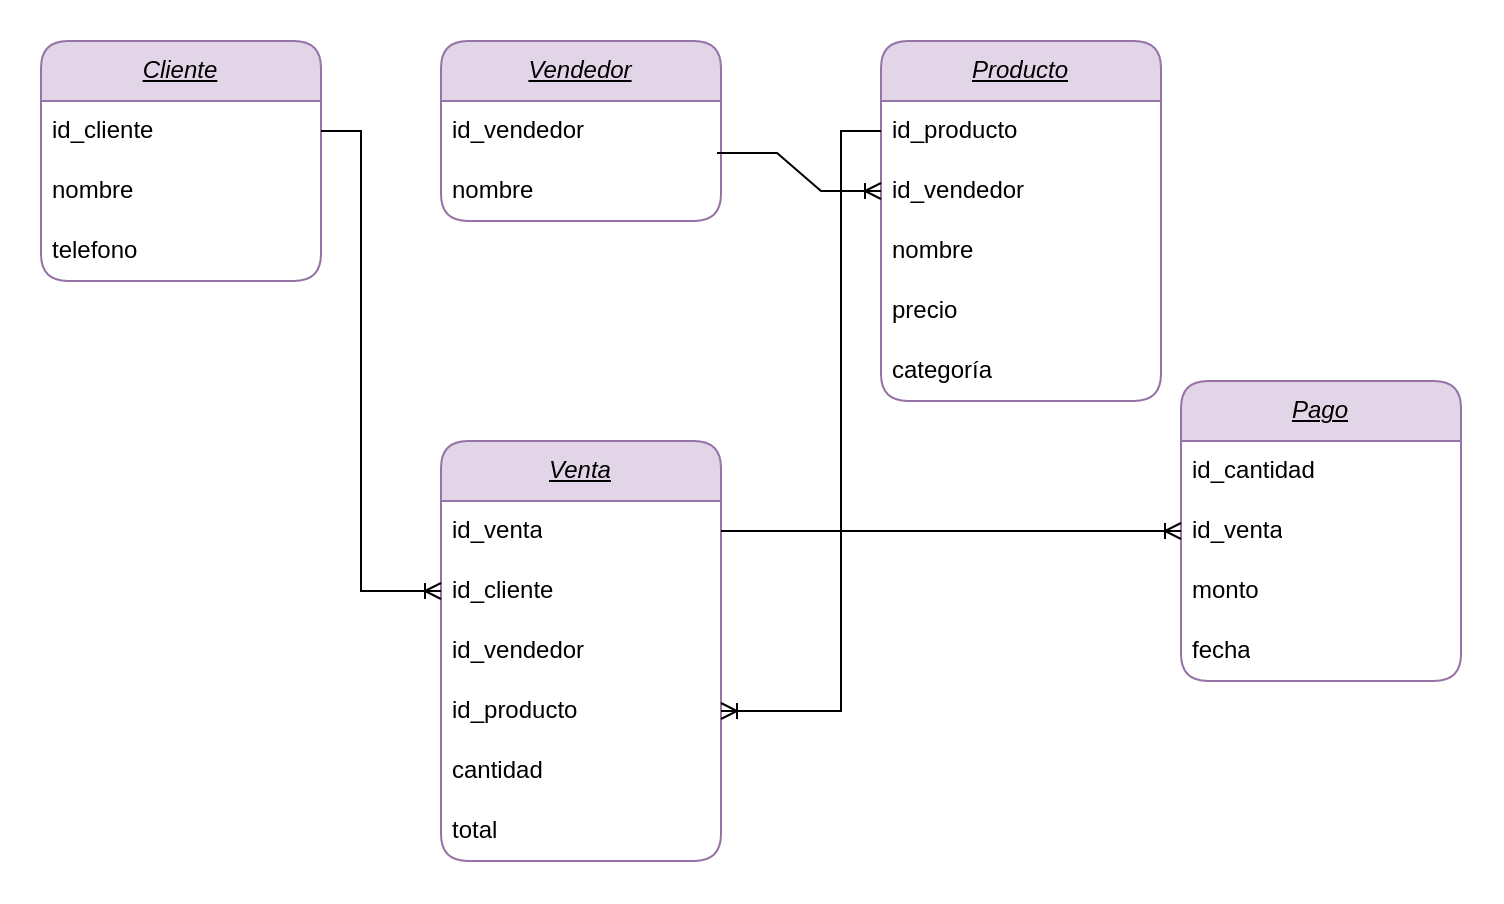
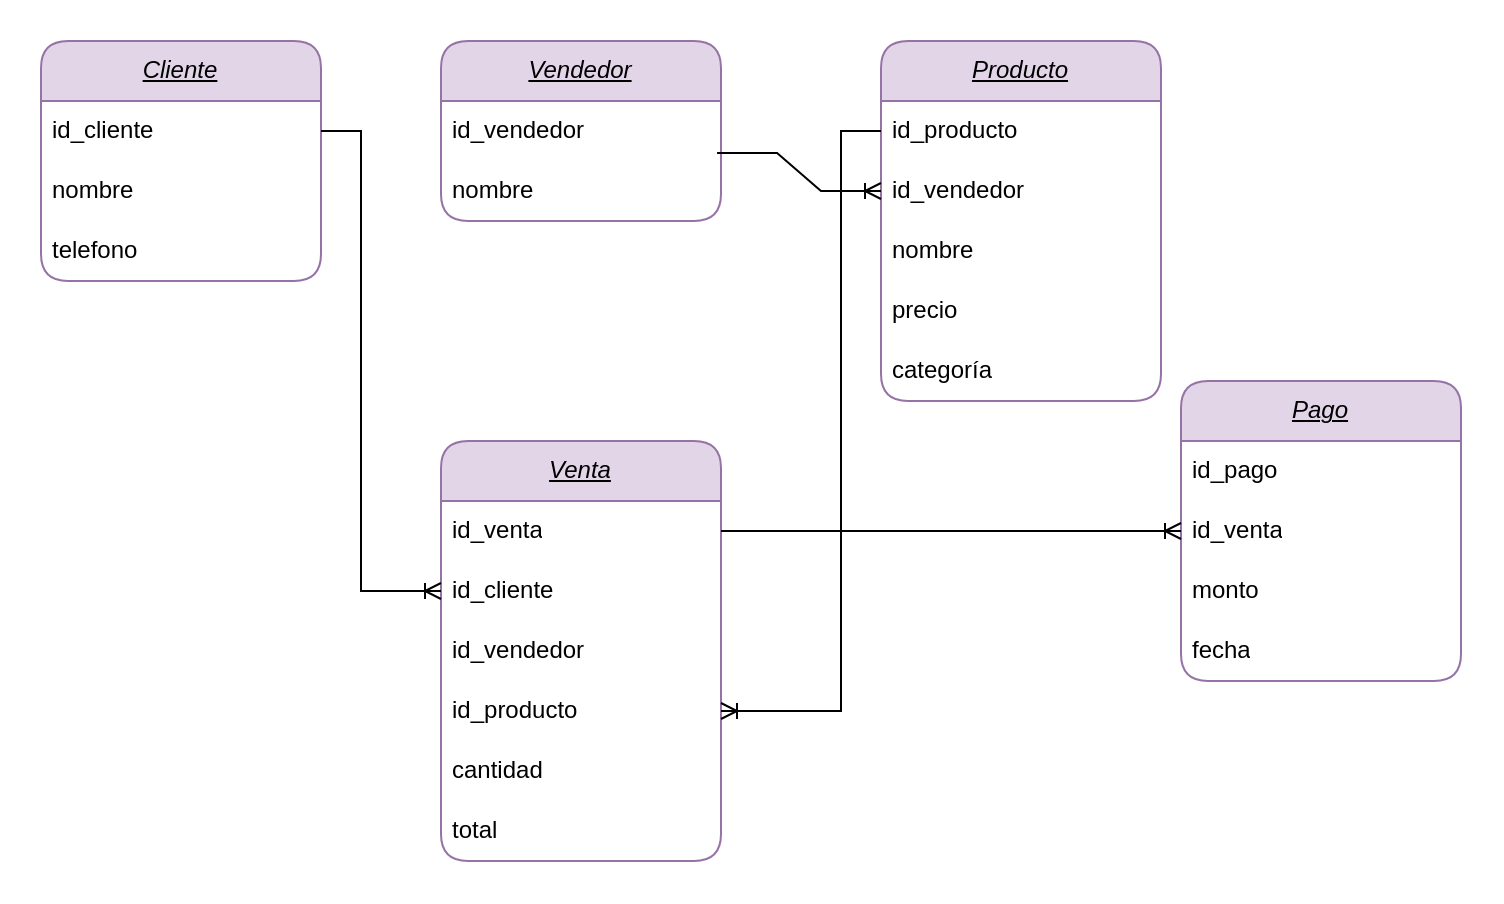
node "id_cantidad": label "id_cantidad" -> "id_pago"
